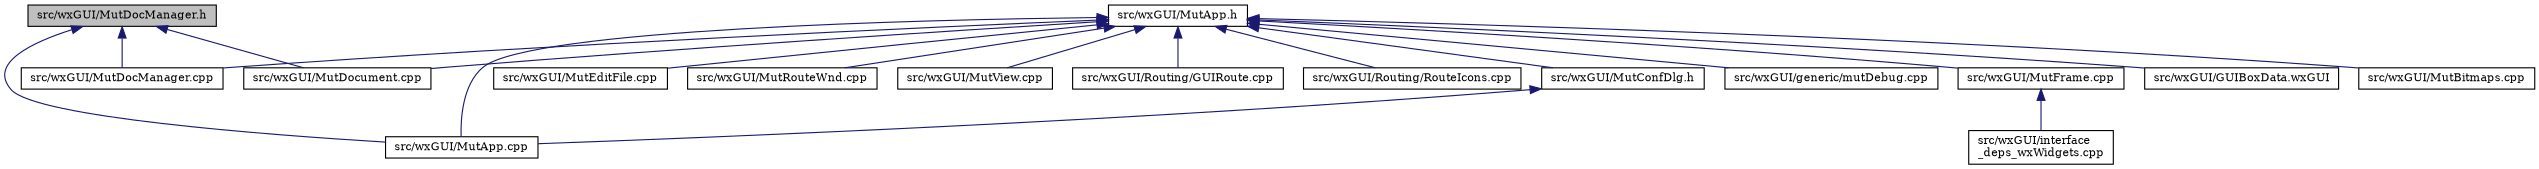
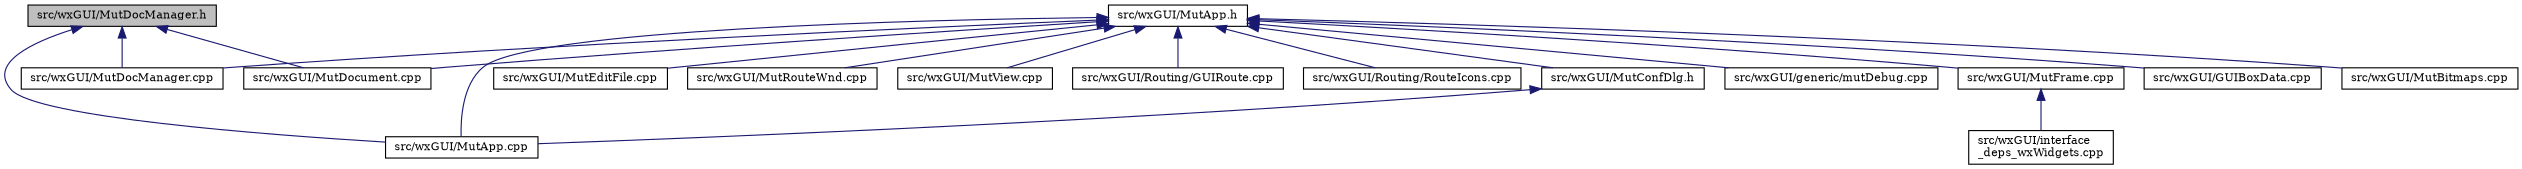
node "src/wxGUI/GUIBoxData.wxGUI": label "src/wxGUI/GUIBoxData.wxGUI" -> "src/wxGUI/GUIBoxData.cpp"
